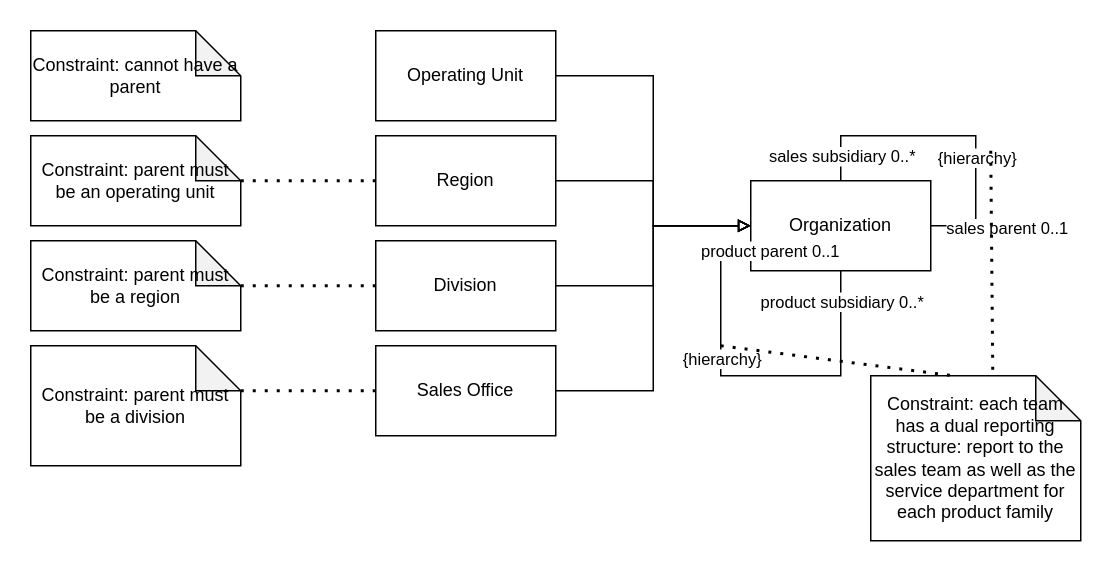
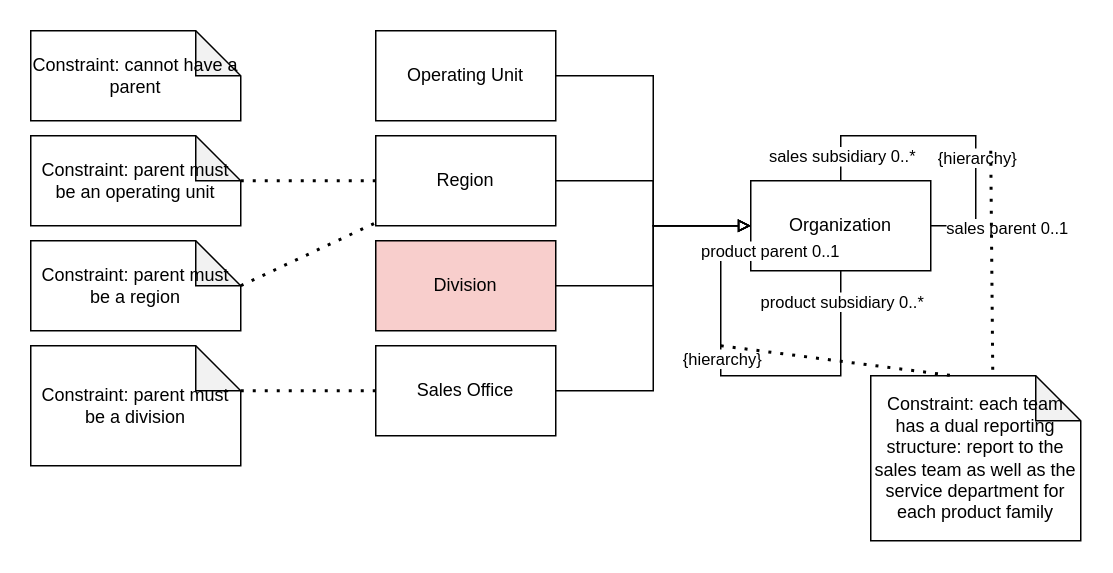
edge "Constraint: parent must be a region" -- "Division": now "Constraint: parent must be a region" -- "Region"
node "Division": fillcolor #ffffff -> #f8cecc
